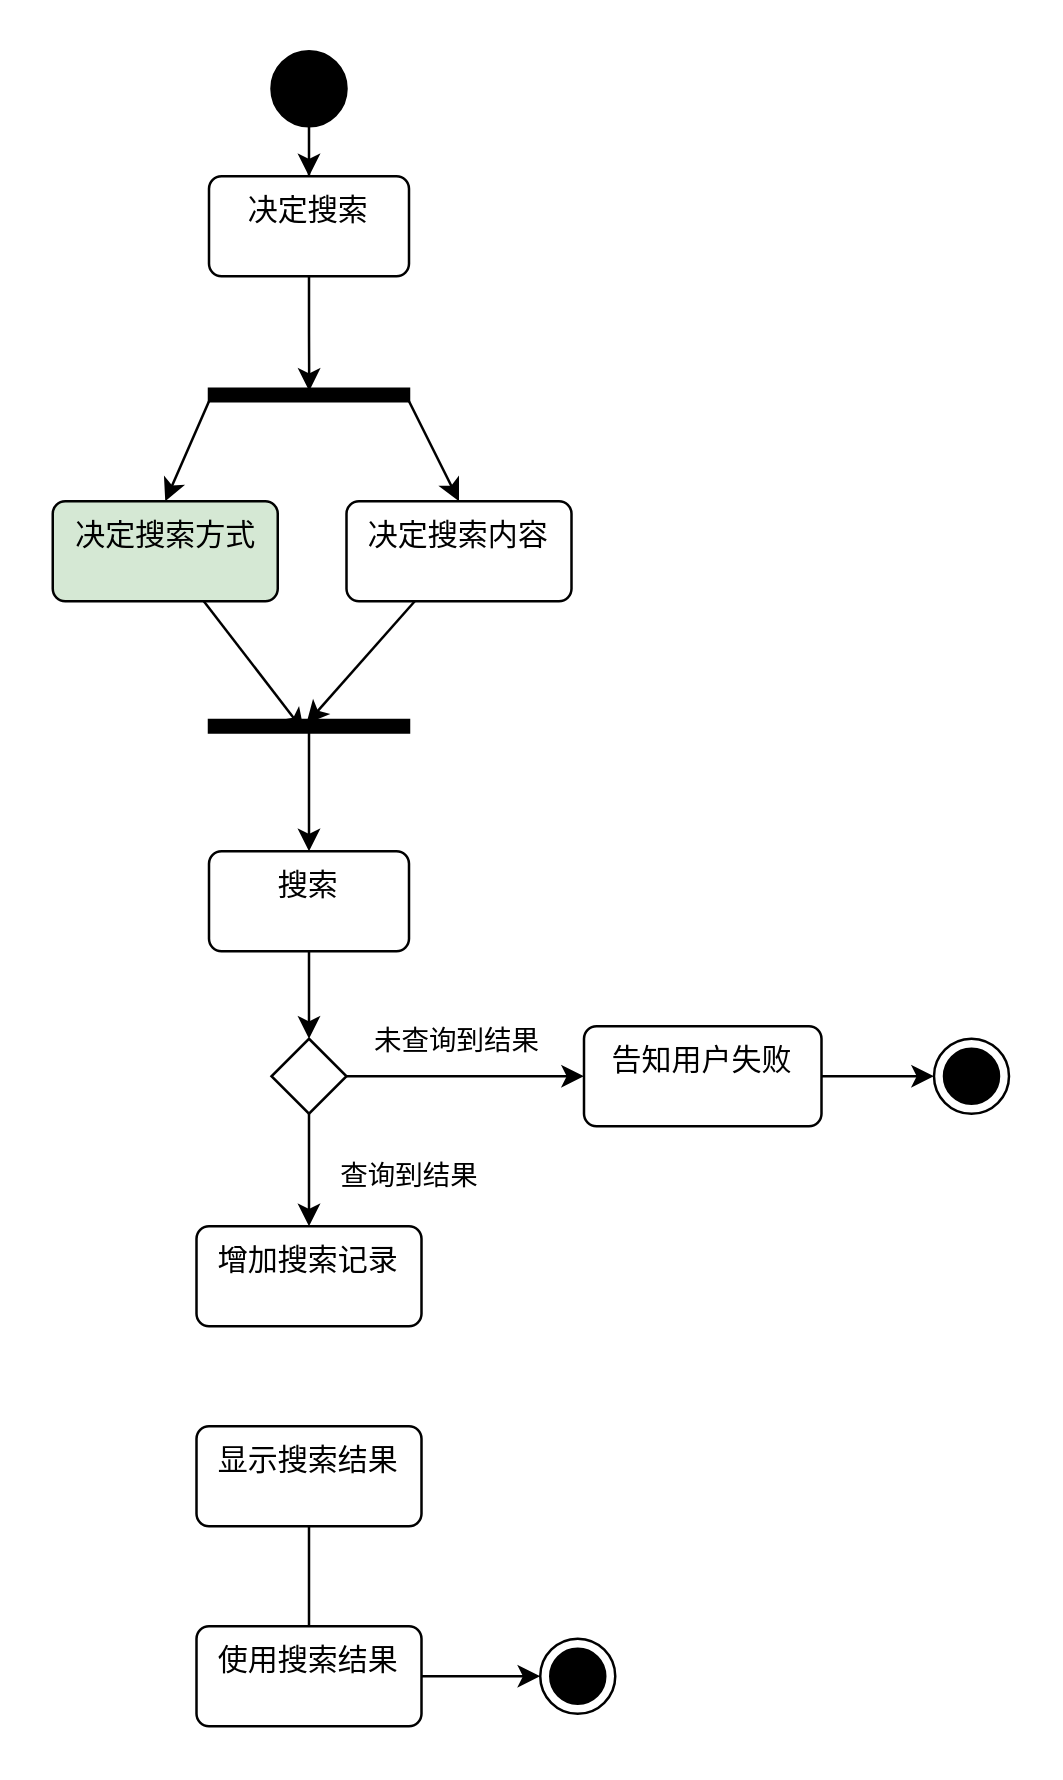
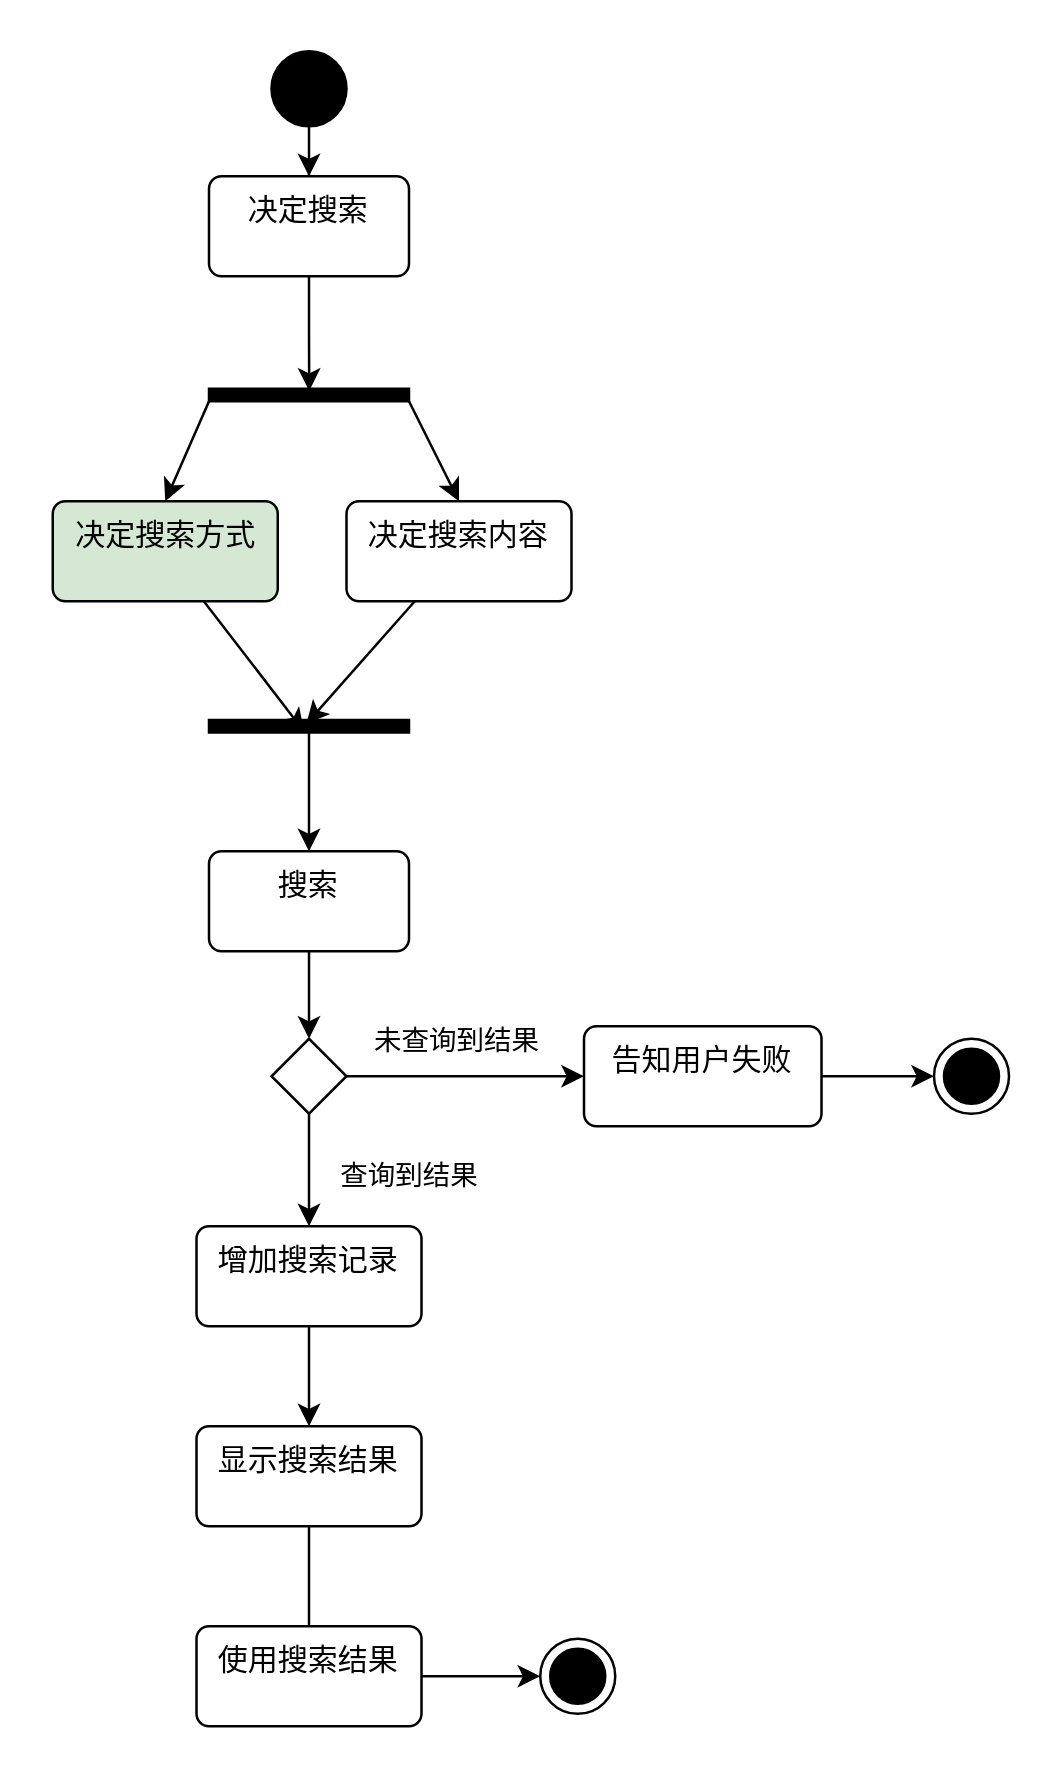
edge "增加搜索记录" -> "显示搜索结果": added
